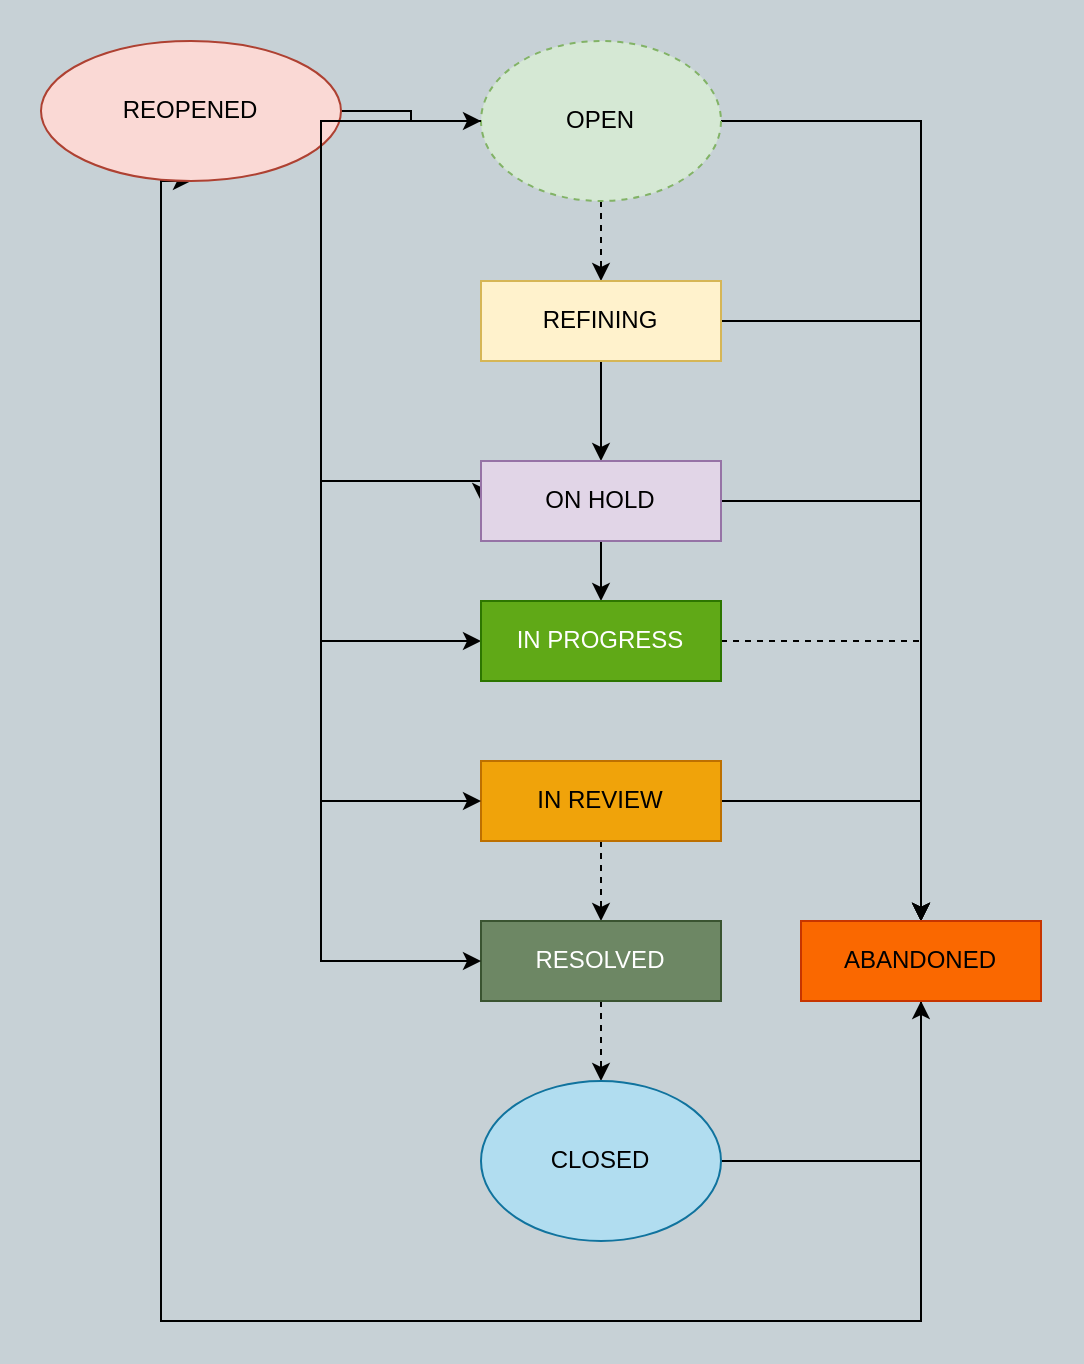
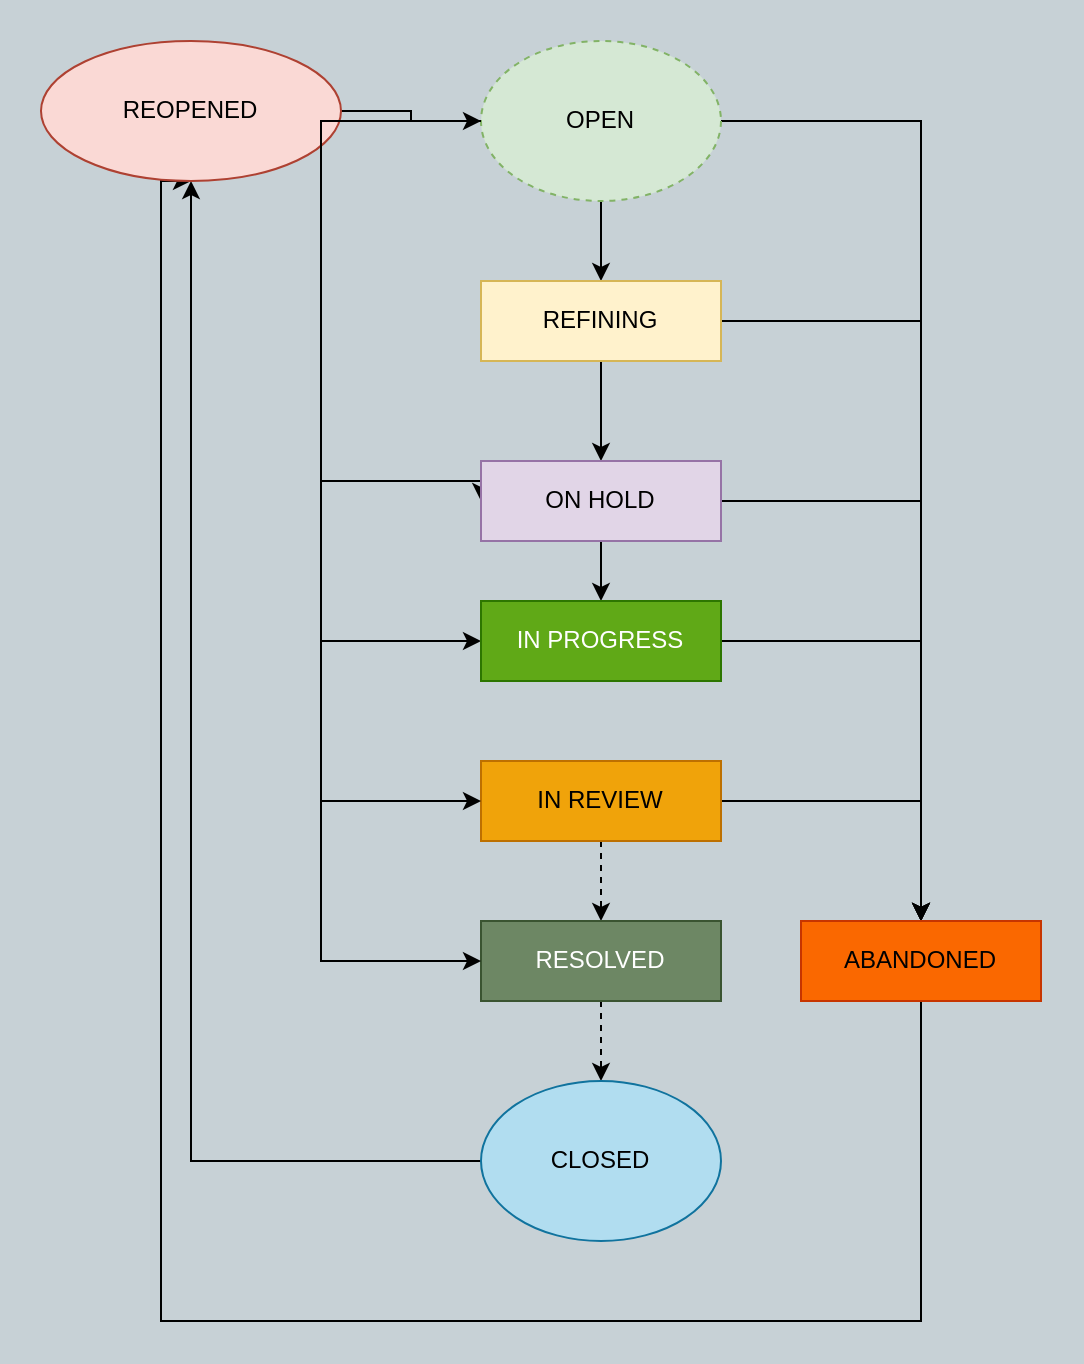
edge "OPEN" -> "REFINING": style dashed -> solid
edge "IN PROGRESS" -> "ABANDONED": style dashed -> solid
edge "CLOSED" -> "ABANDONED": now "CLOSED" -> "REOPENED"
